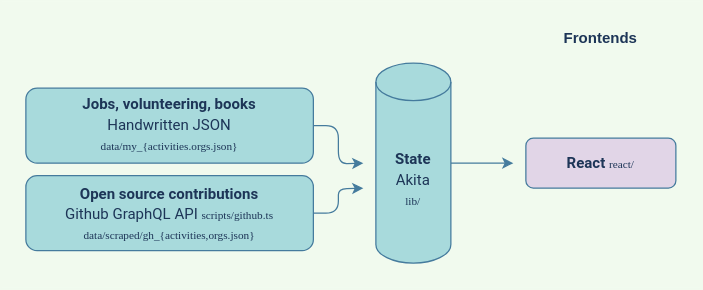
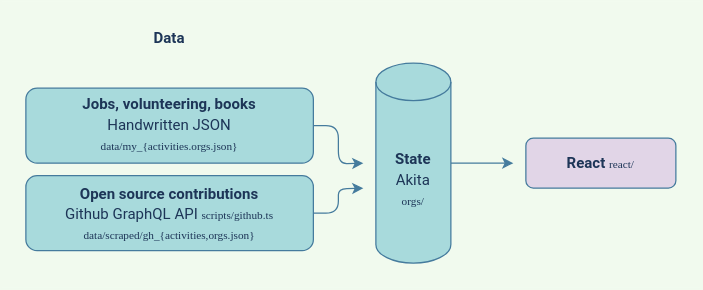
node "Data": added
node "Frontends": removed
node "State Akita lib/": label "State Akita lib/" -> "State Akita orgs/"
